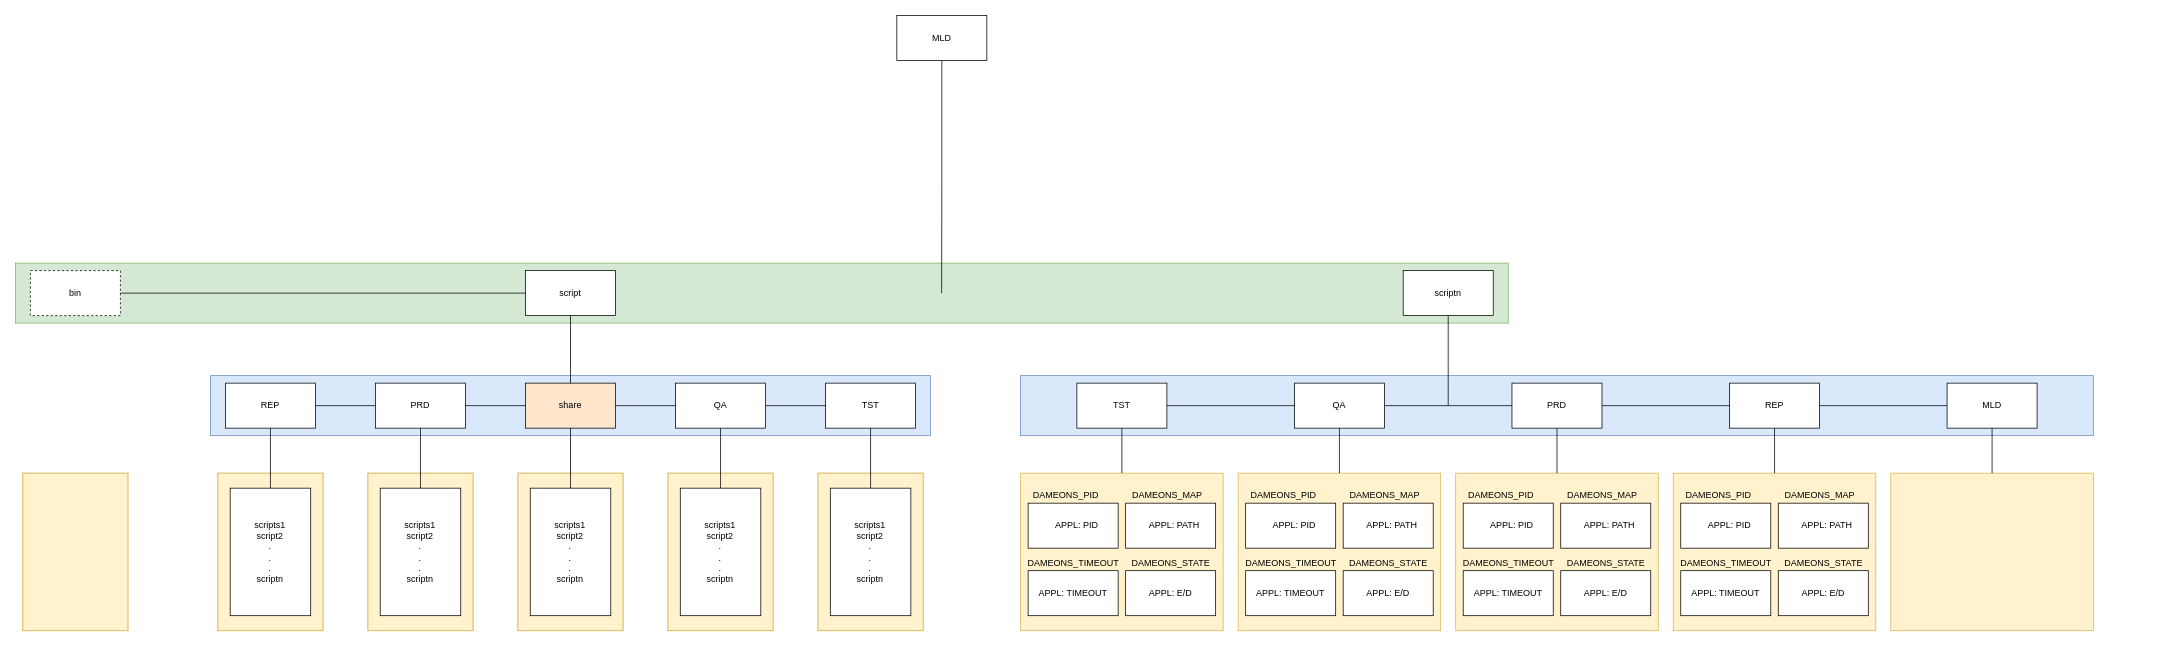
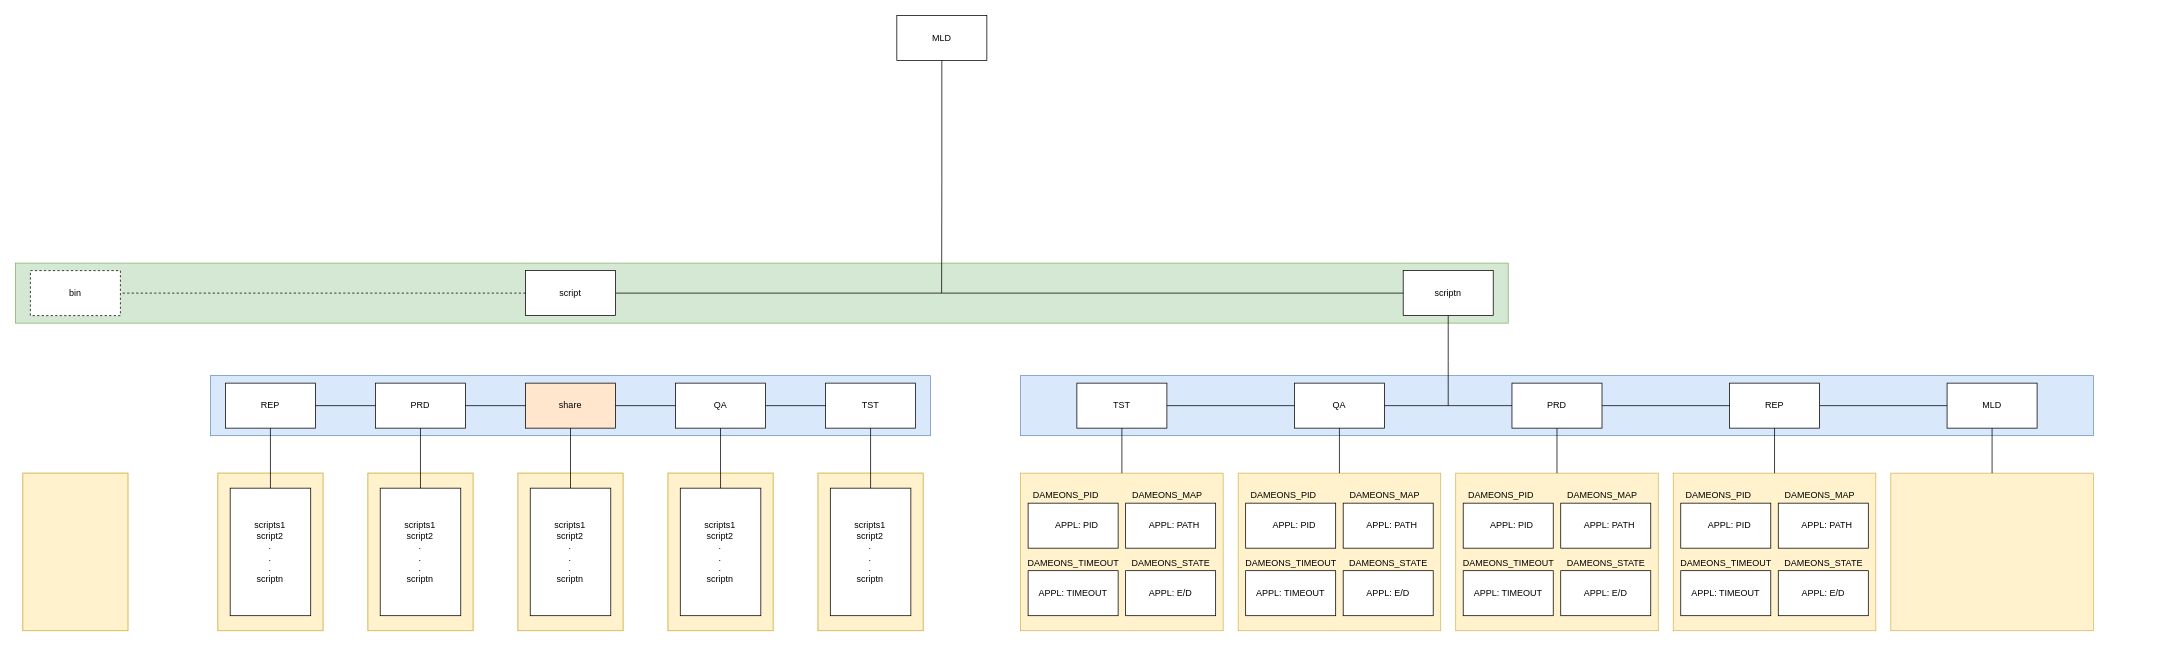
edge "bin" -- "script": style solid -> dashed
edge "script" -- "scriptn": added
edge "script" -- "share": removed
